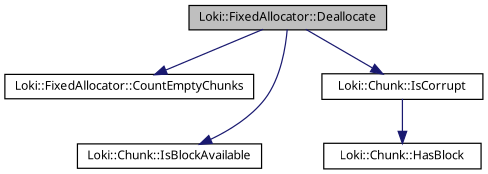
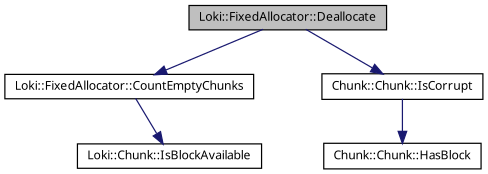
node "Loki::Chunk::IsCorrupt": label "Loki::Chunk::IsCorrupt" -> "Chunk::Chunk::IsCorrupt"
edge "Loki::FixedAllocator::Deallocate" -> "Loki::Chunk::IsBlockAvailable": now "Loki::FixedAllocator::CountEmptyChunks" -> "Loki::Chunk::IsBlockAvailable"
node "Loki::Chunk::HasBlock": label "Loki::Chunk::HasBlock" -> "Chunk::Chunk::HasBlock"
